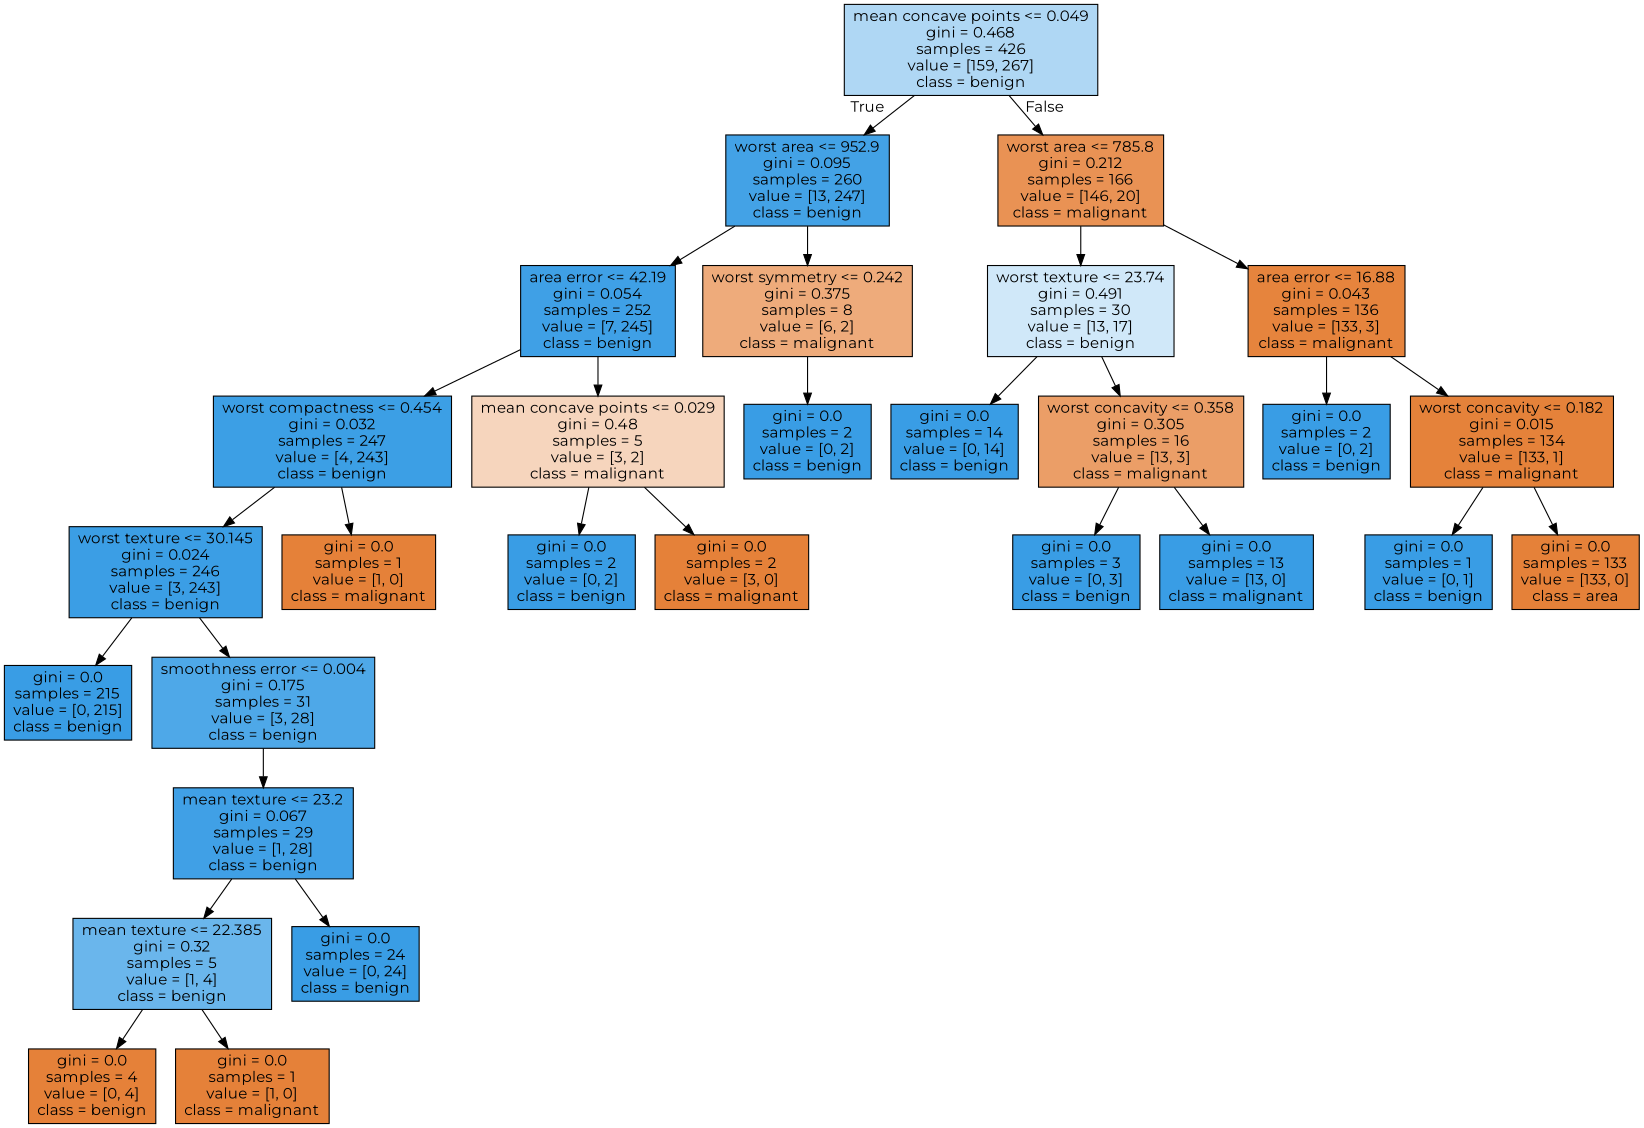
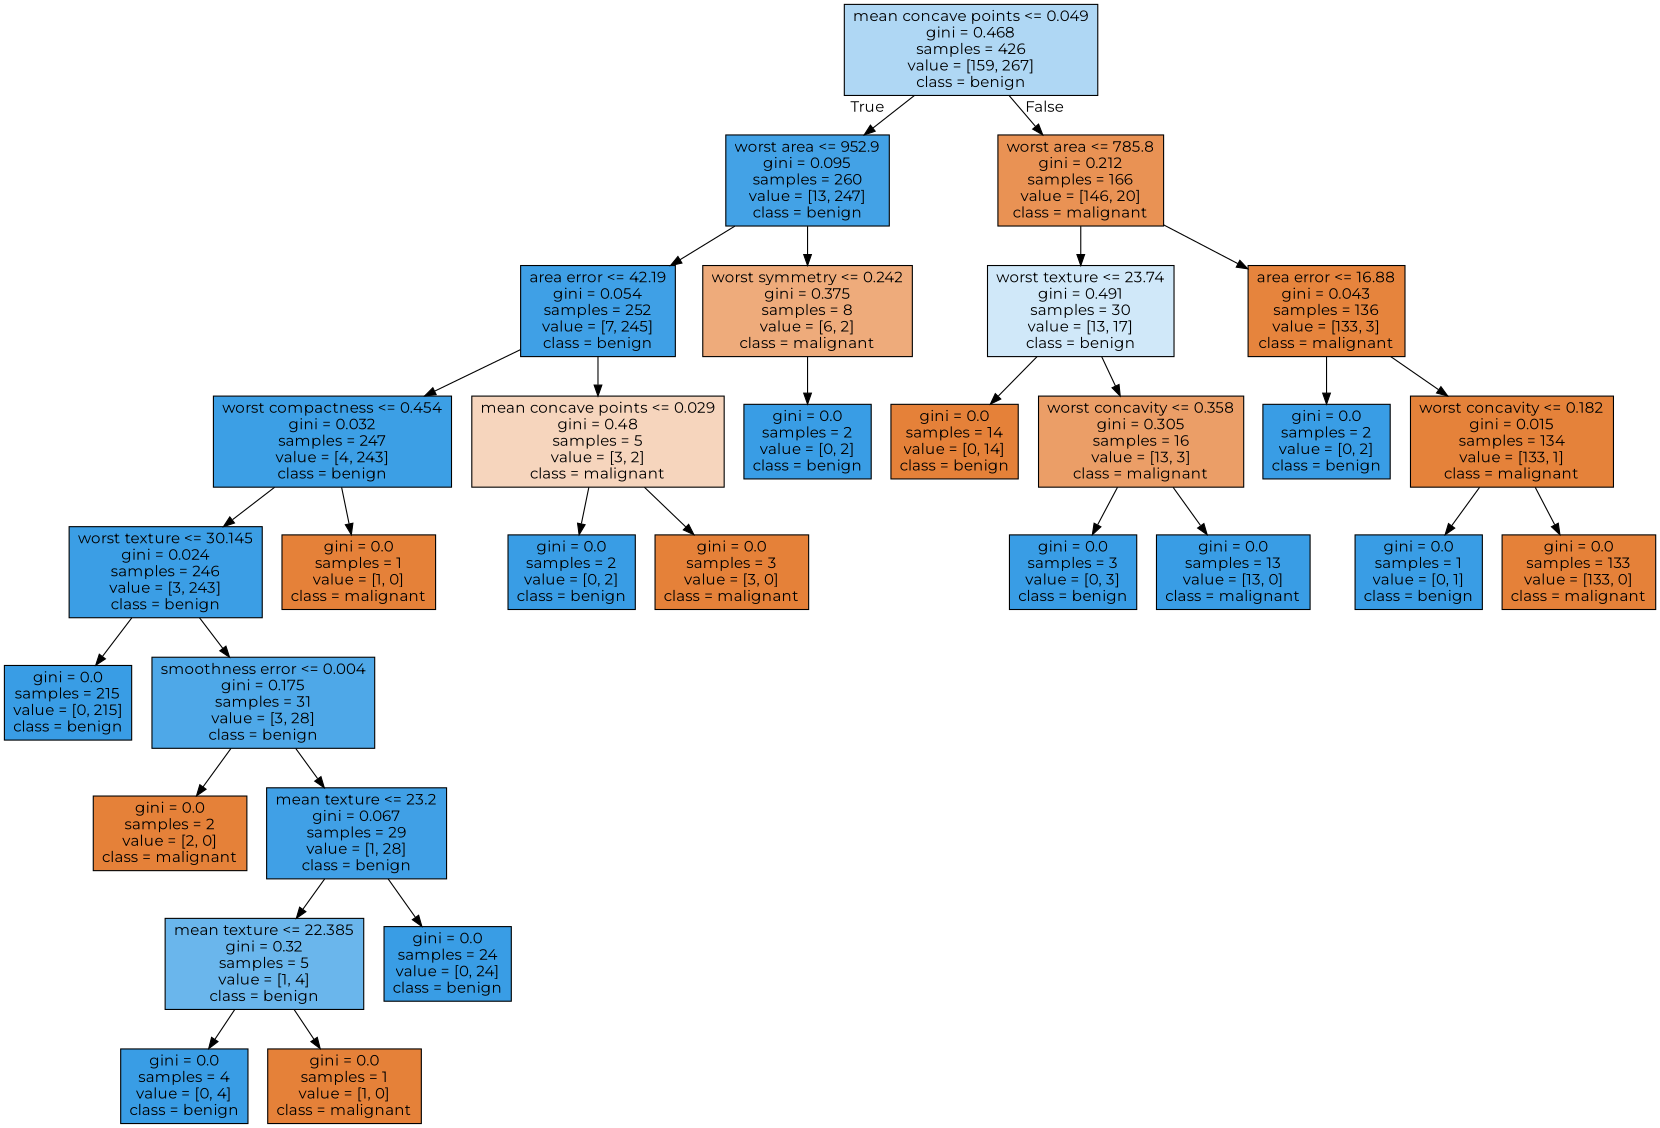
node "gini = 0.0 samples = 14 value = [0, 14] class = benign": fillcolor #399de5 -> #e58139
node "gini = 0.0 samples = 2 value = [3, 0] class = malignant": label "gini = 0.0 samples = 2 value = [3, 0] class = malignant" -> "gini = 0.0 samples = 3 value = [3, 0] class = malignant"
node "gini = 0.0 samples = 133 value = [133, 0] class = area": label "gini = 0.0 samples = 133 value = [133, 0] class = area" -> "gini = 0.0 samples = 133 value = [133, 0] class = malignant"
node "gini = 0.0 samples = 2 value = [2, 0] class = malignant": added
node "gini = 0.0 samples = 4 value = [0, 4] class = benign": fillcolor #e58139 -> #399de5
